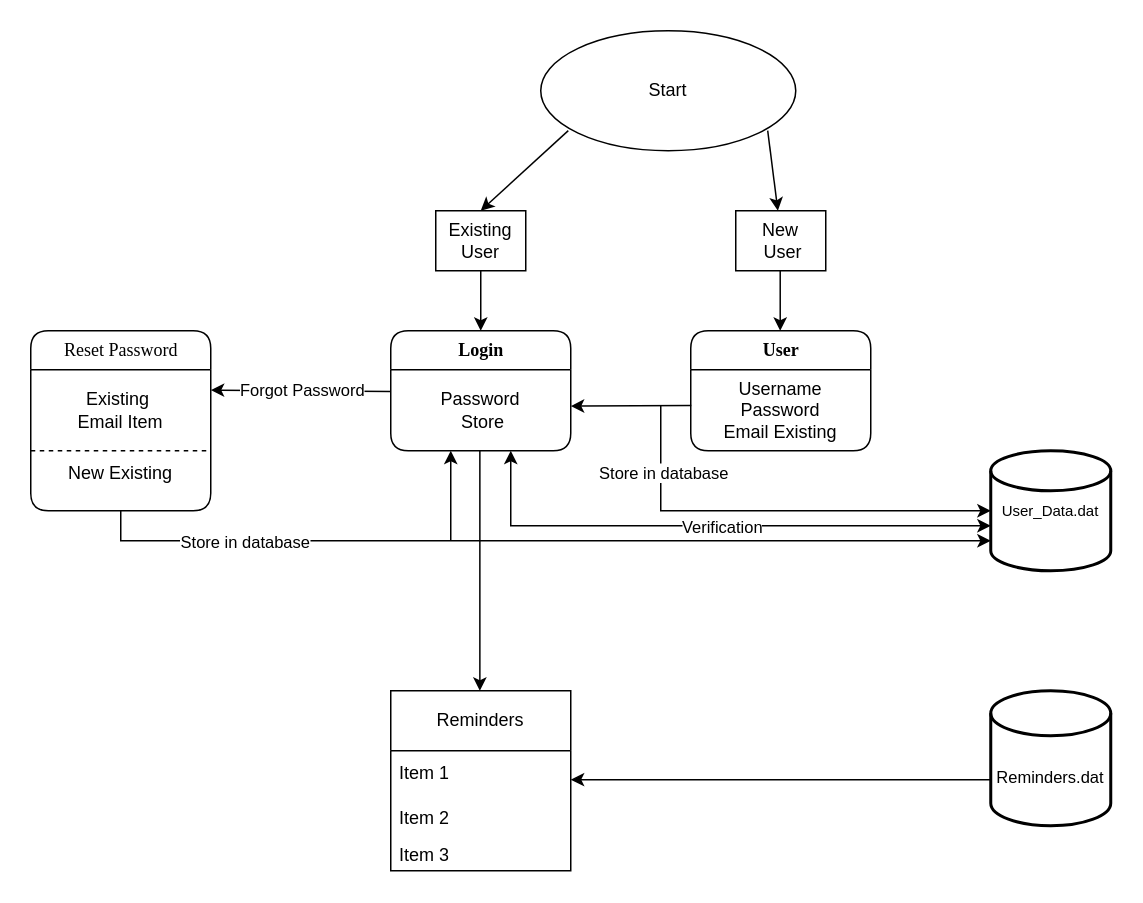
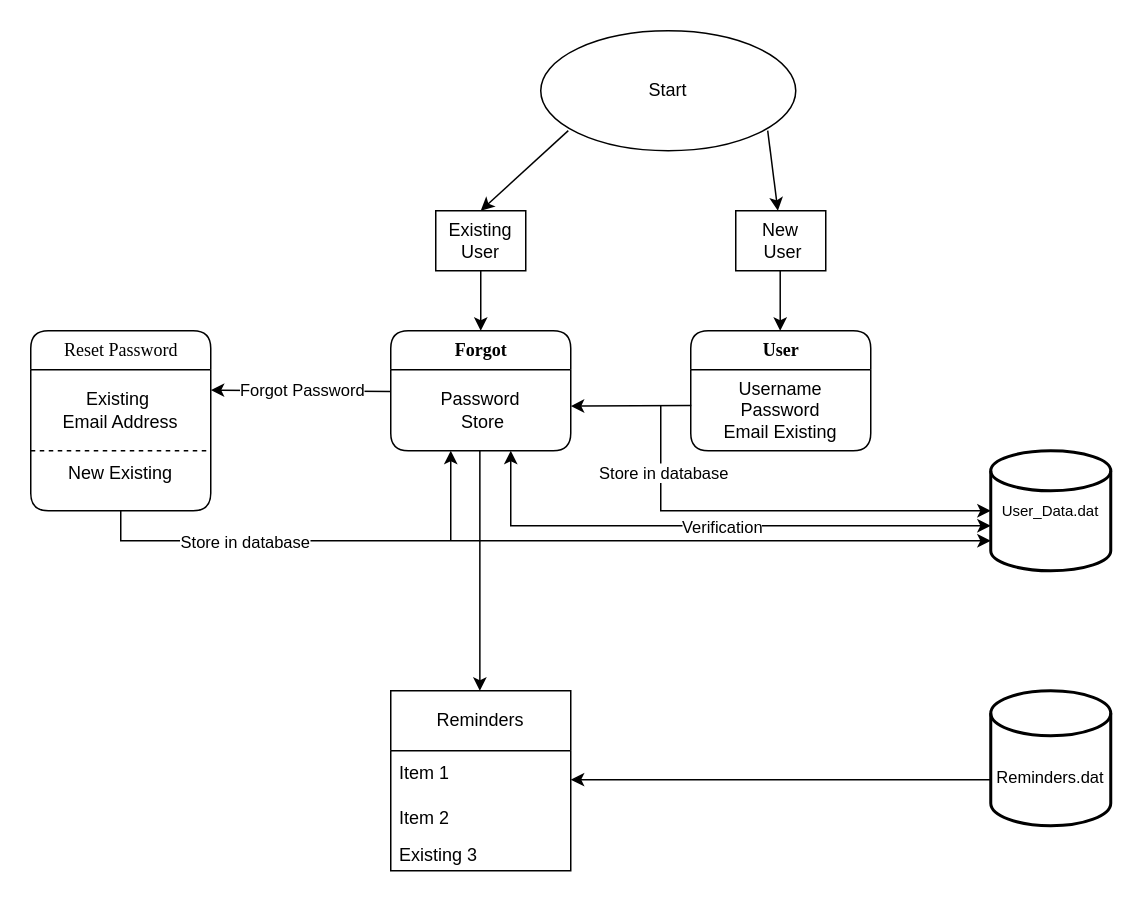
node "Login": label "Login" -> "Forgot"
node "Existing Email Item": label "Existing Email Item" -> "Existing Email Address"
node "Item 3": label "Item 3" -> "Existing 3"
